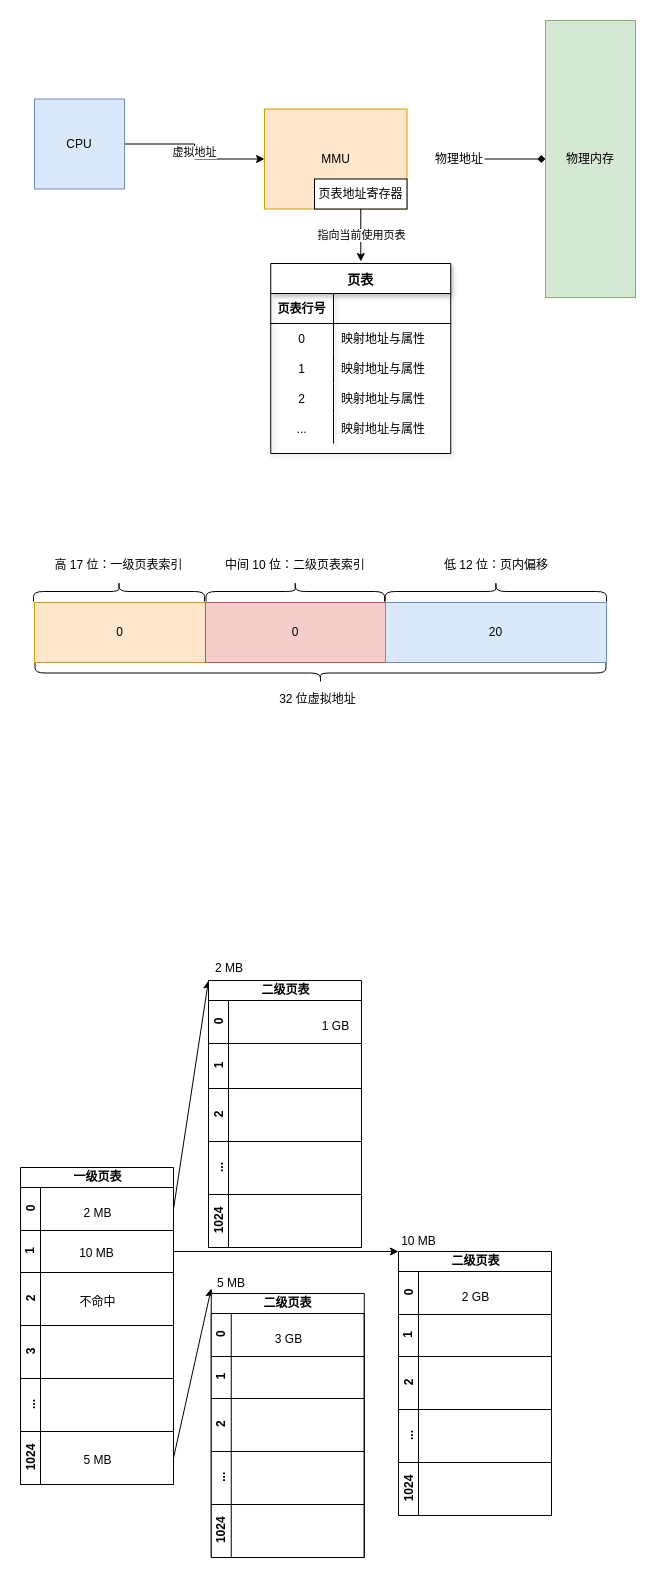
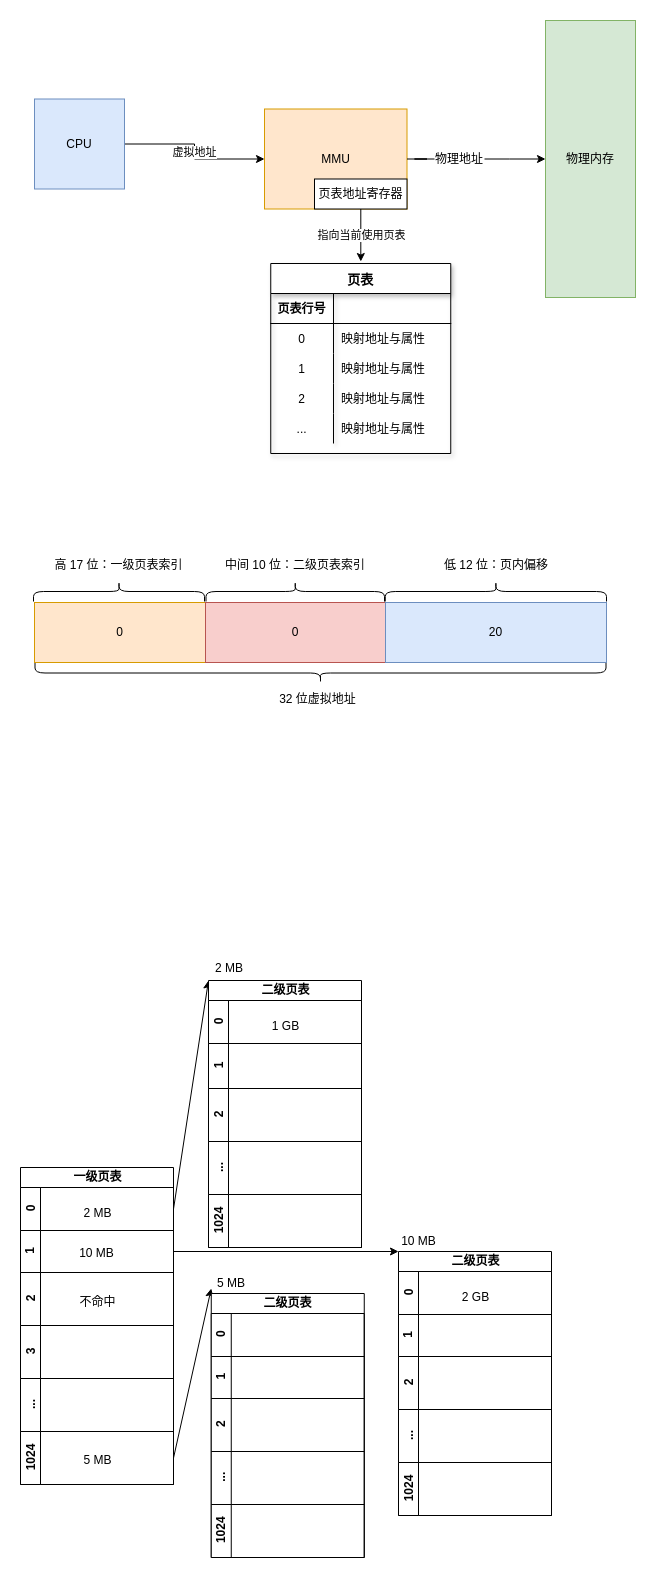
edge "MMU" -- "物理地址": added
edge "物理地址" -> "物理内存": arrowhead diamond -> classic
node "1 GB": moved (336, 1027) -> (286, 1027)
node "3 GB": removed
